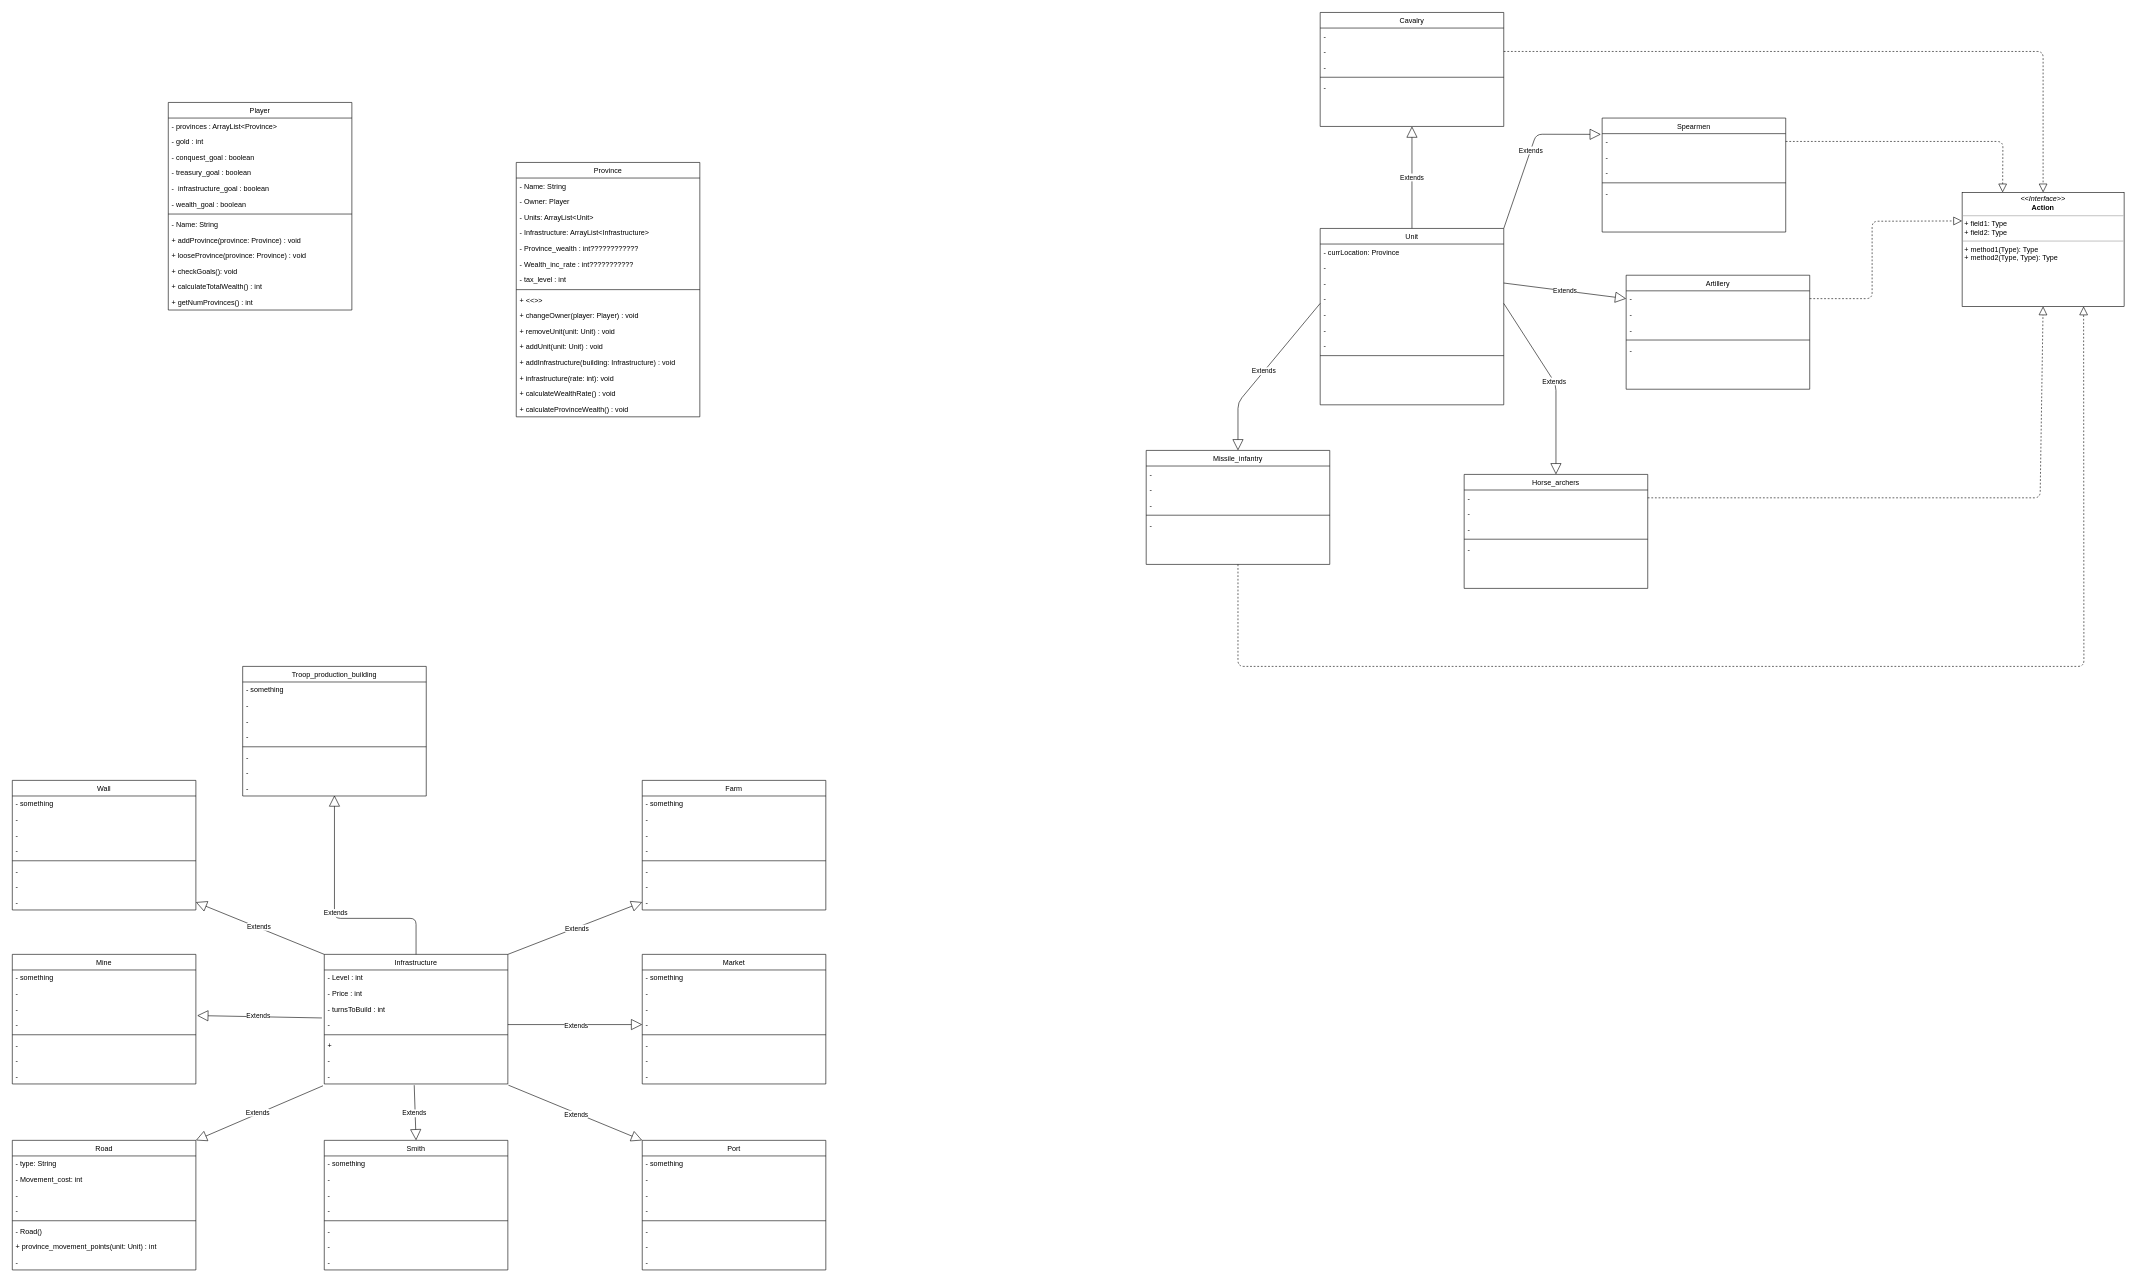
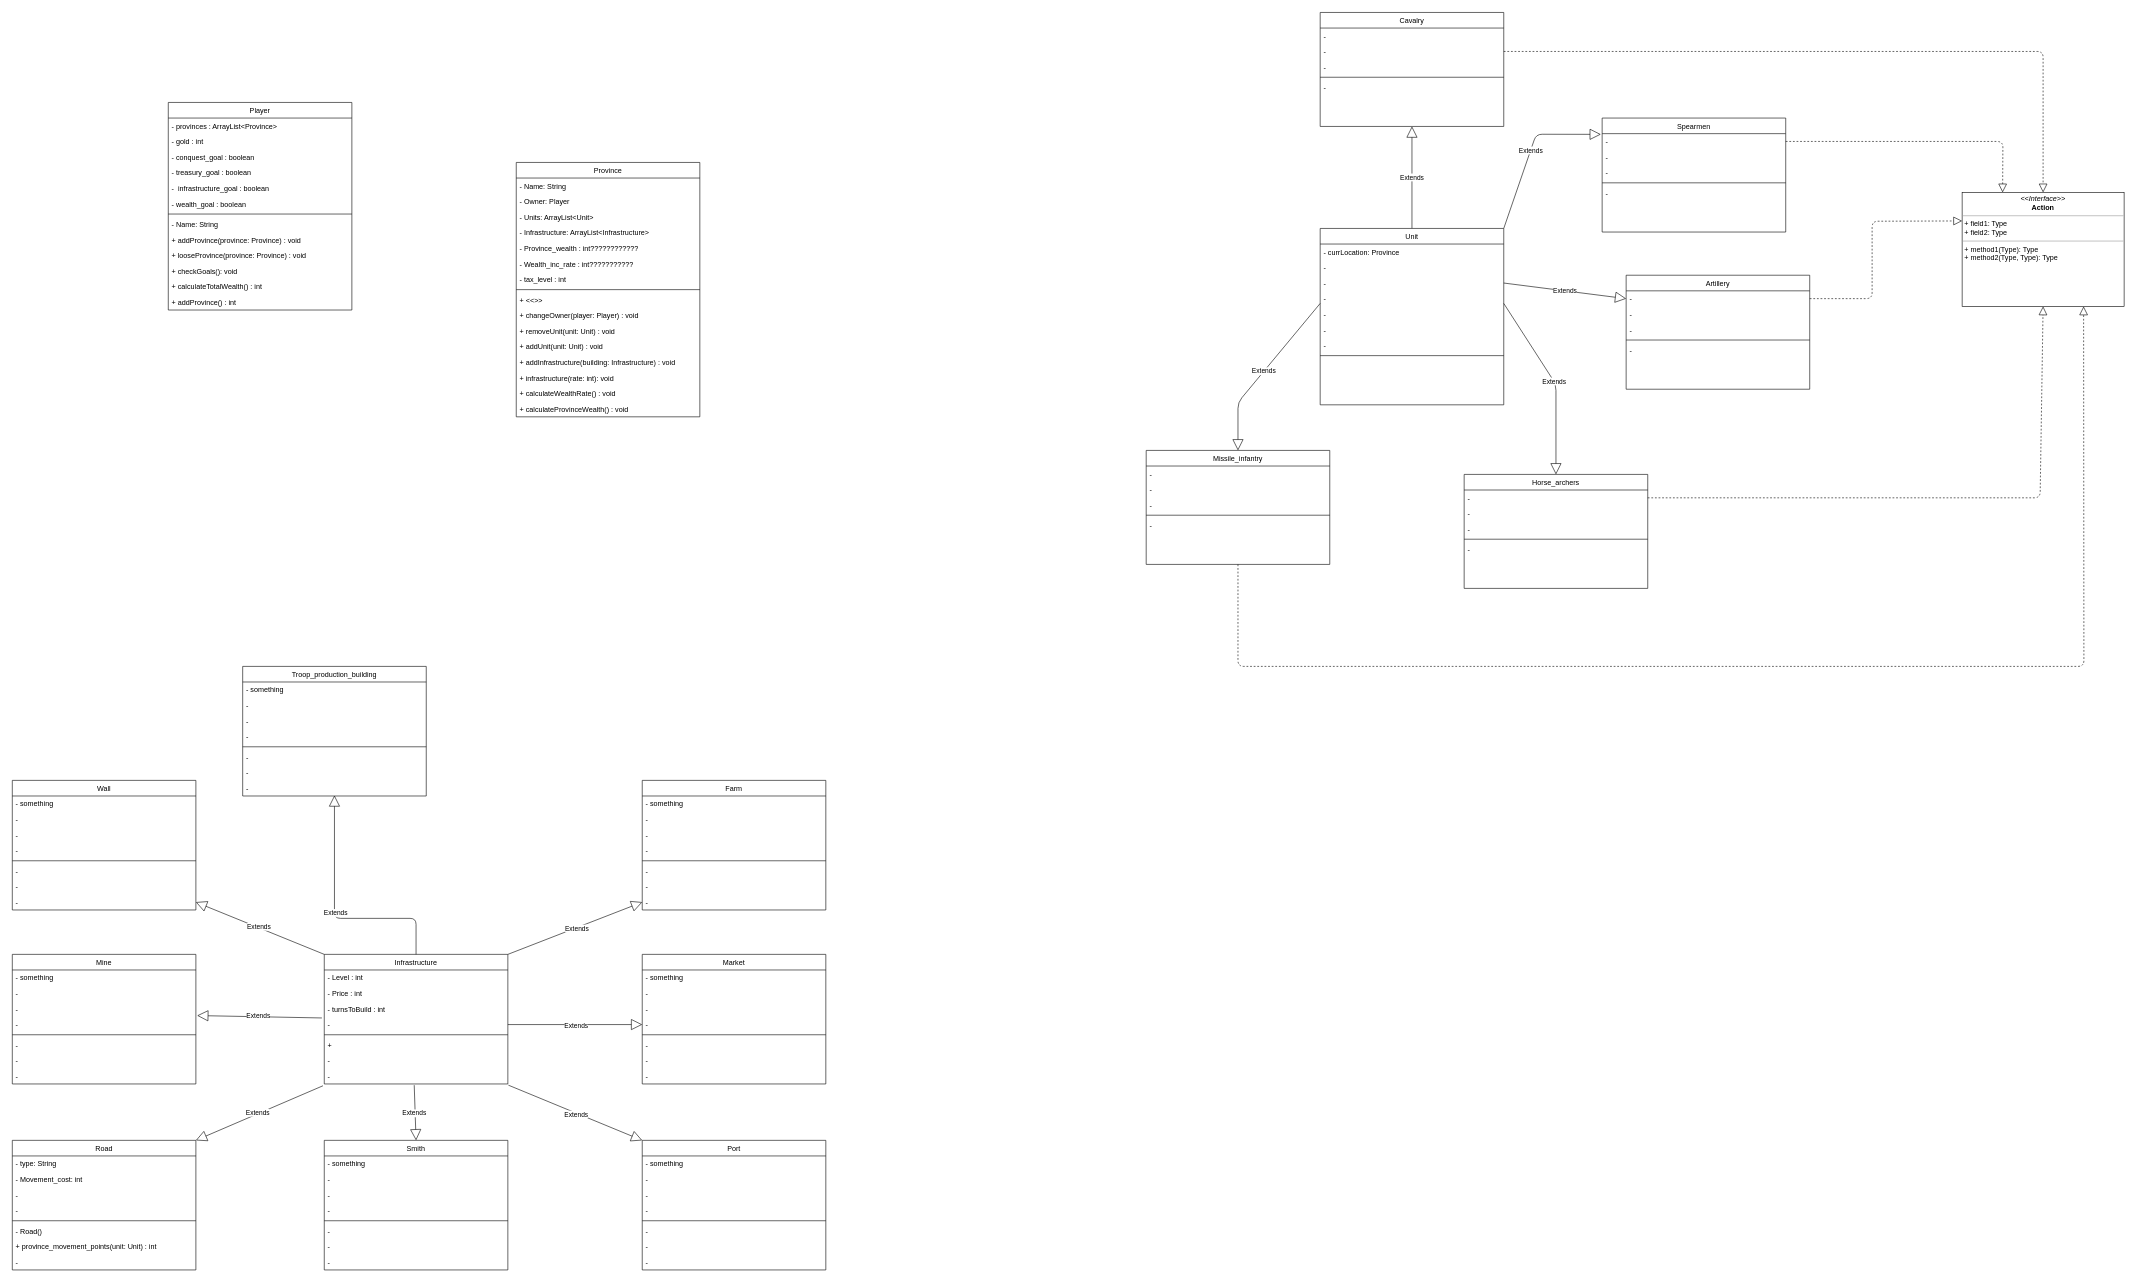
node "+ getNumProvinces() : int": label "+ getNumProvinces() : int" -> "+ addProvince() : int"
